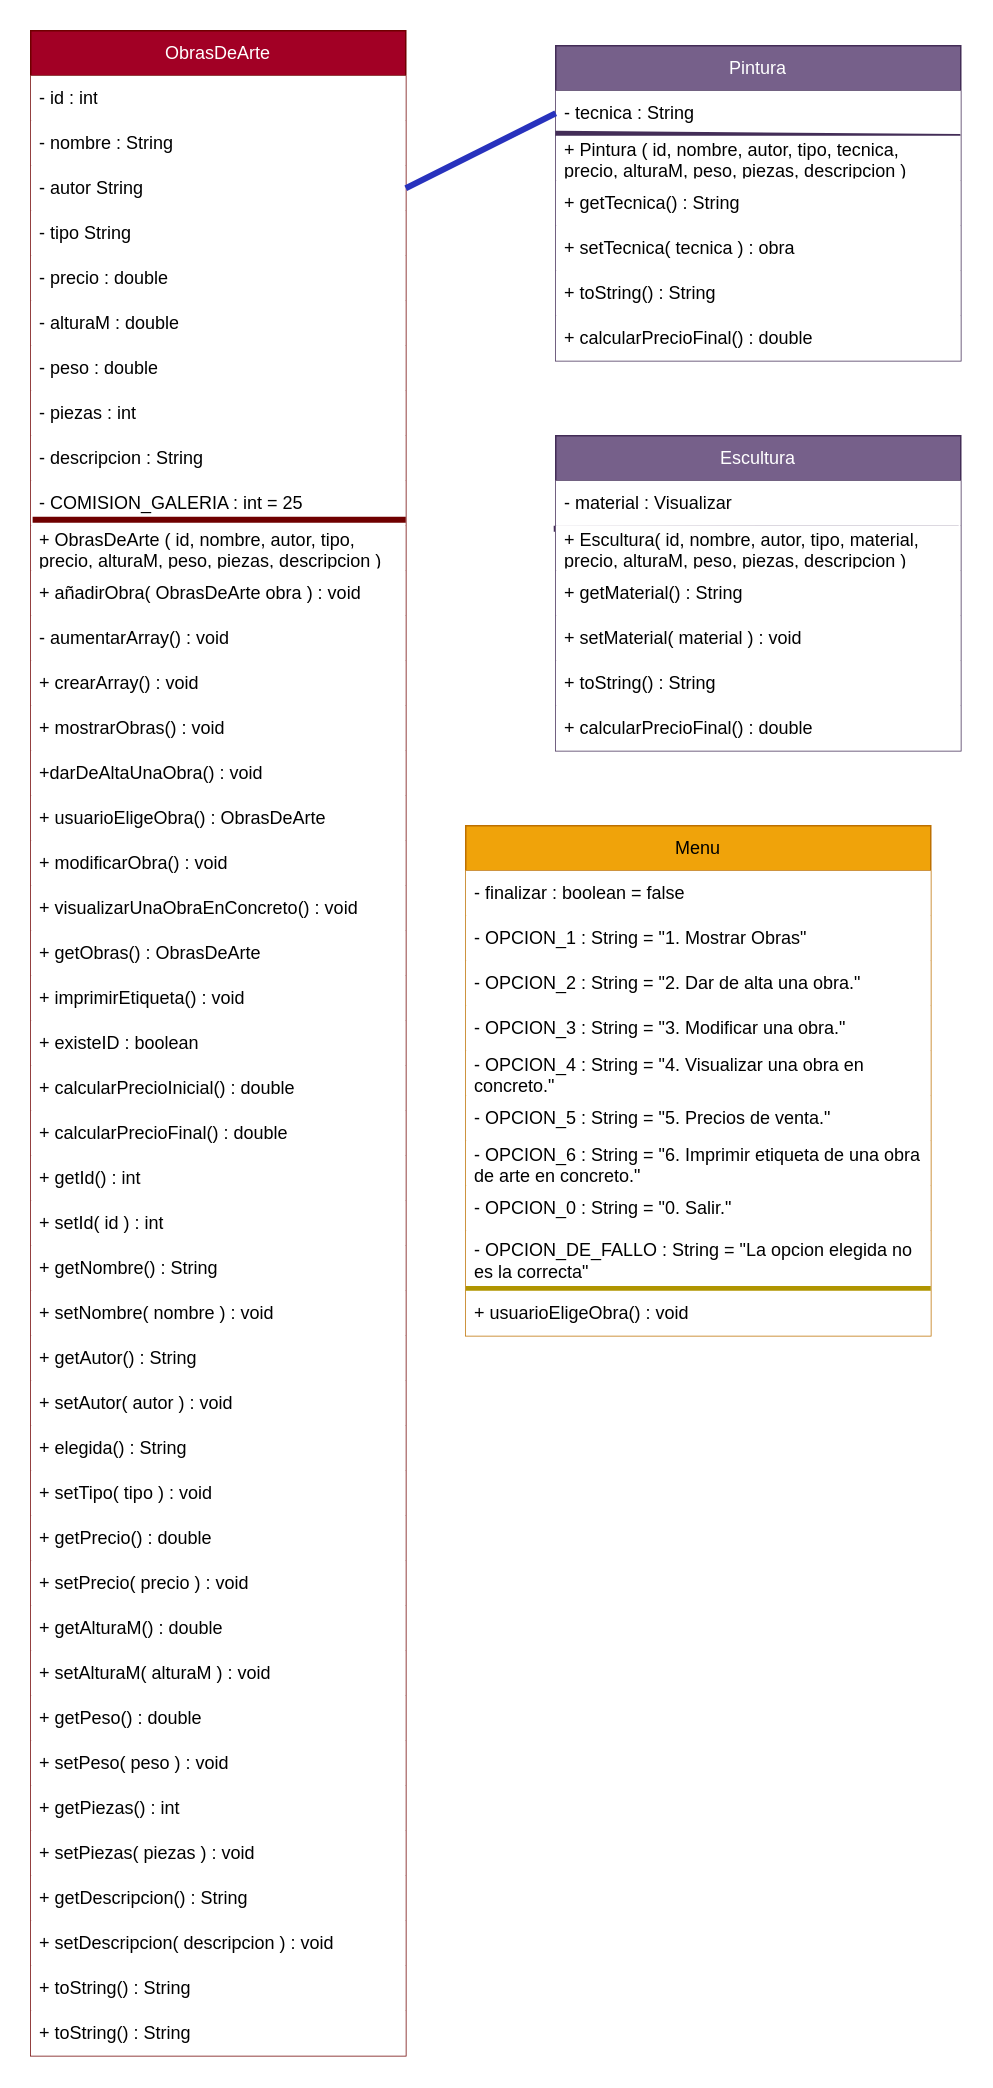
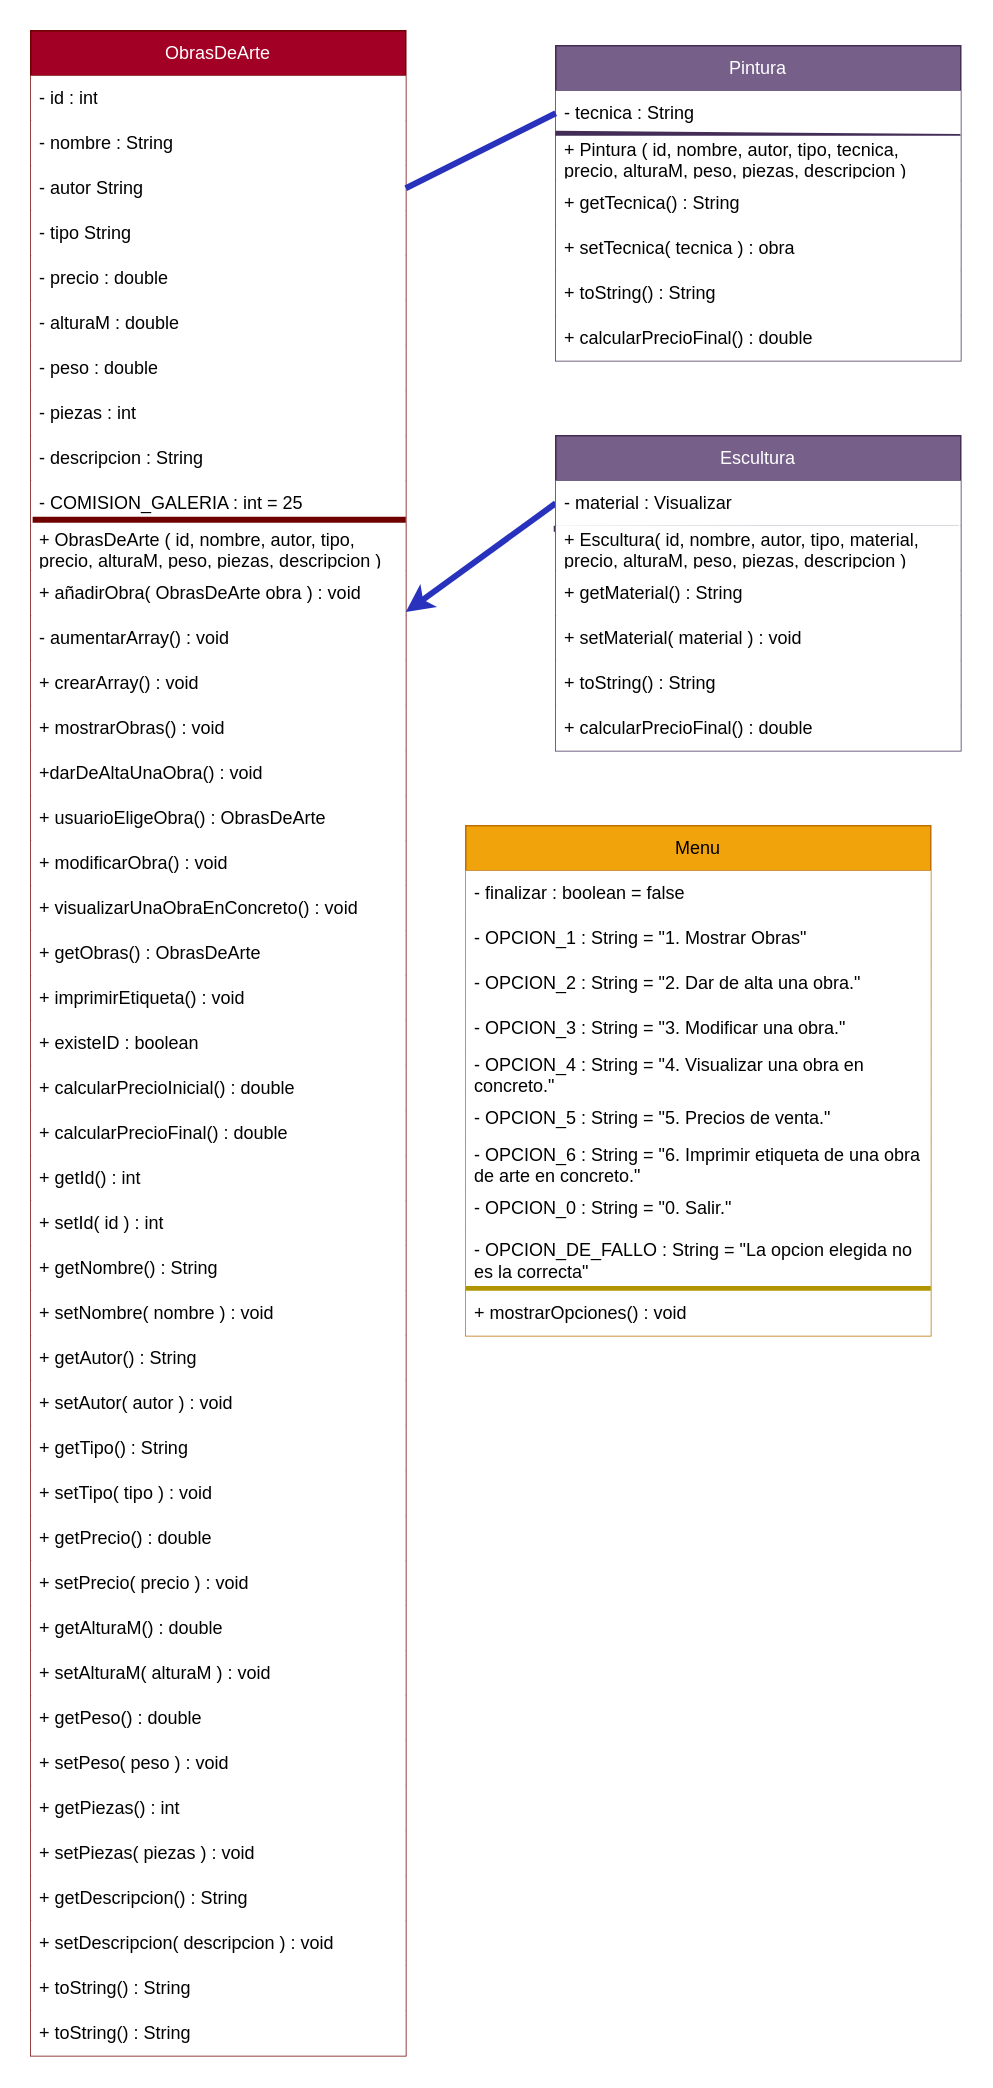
edge "- material : Visualizar" -> "+ añadirObra( ObrasDeArte obra ) : void": added
node "+ usuarioEligeObra() : void": label "+ usuarioEligeObra() : void" -> "+ mostrarOpciones() : void"
node "+ elegida() : String": label "+ elegida() : String" -> "+ getTipo() : String"
